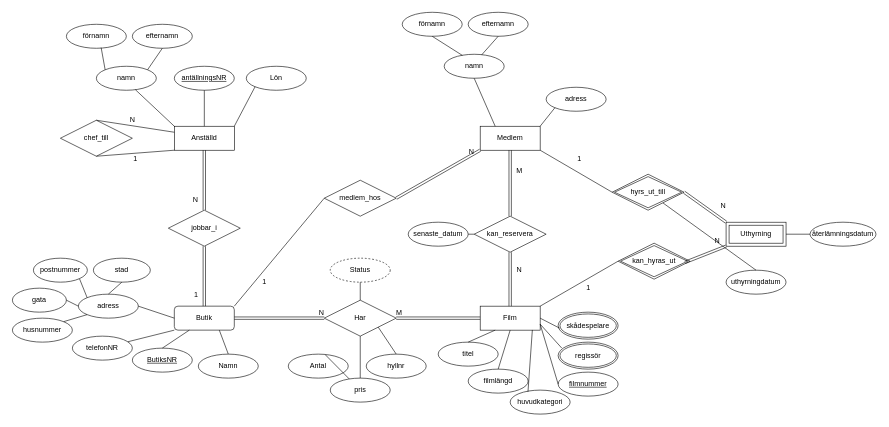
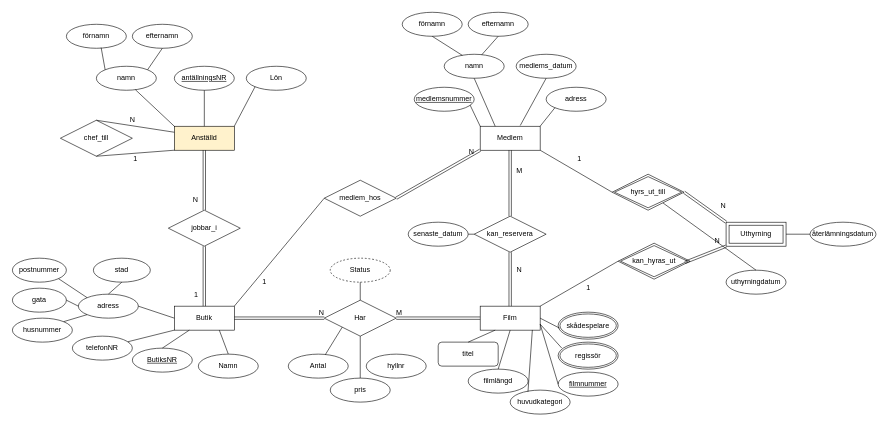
node "medlems_datum": added
node "medlemsnummer": added
edge "medlems_datum" -- "Medlem": added
edge "medlemsnummer" -- "Medlem": added
node "Anställd": fillcolor #ffffff -> #fff2cc
node "postnummer": moved (60, 270) -> (39, 270)
node "Butik": shape rounded rectangle -> rectangle
edge "Har" -- "hyllnr": removed
node "titel": shape ellipse -> rounded rectangle
edge "Antal" -- "pris": now "Antal" -- "Har"
